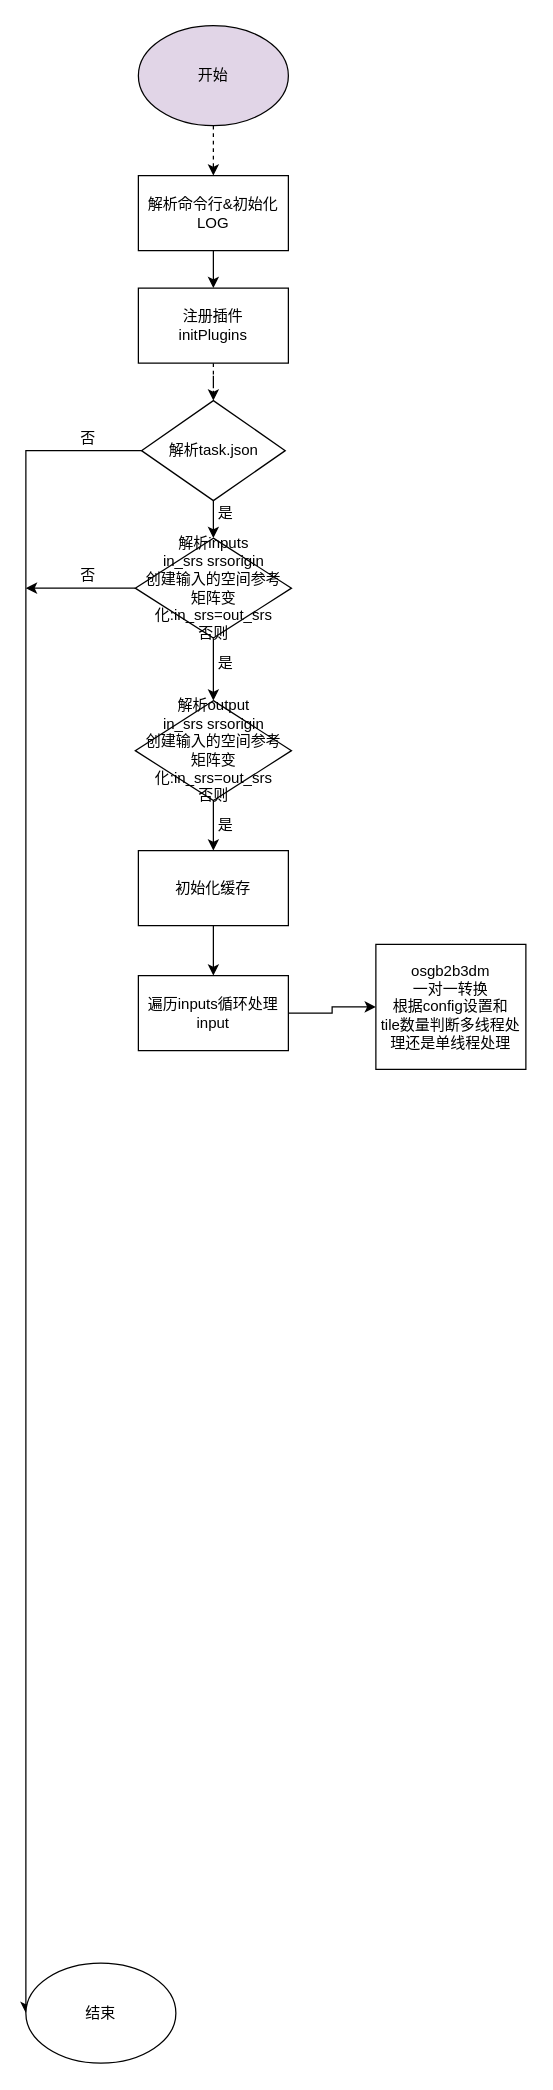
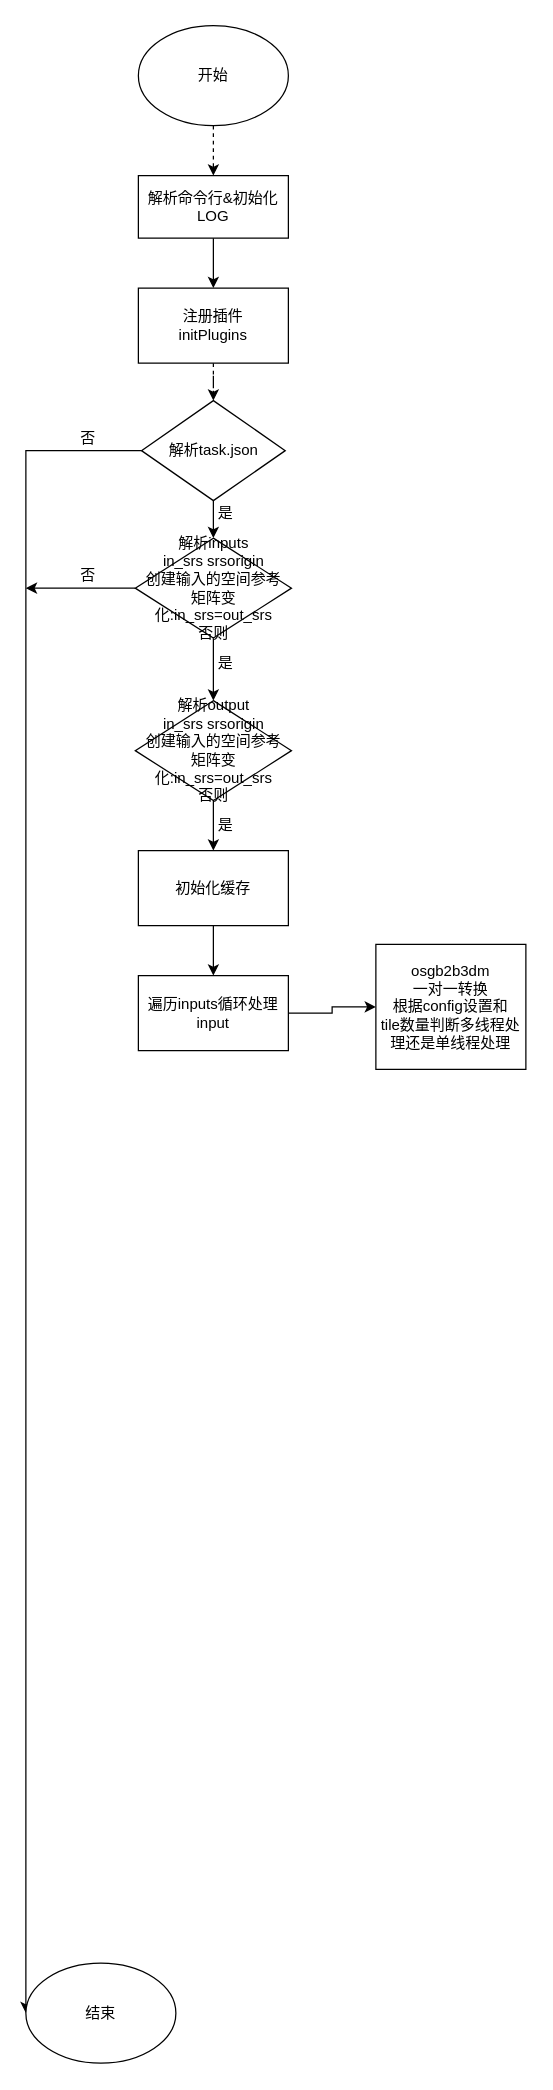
node "开始": fillcolor #e1d5e7 -> #ffffff
node "解析命令行&初始化LOG": size 150x75 -> 150x63
